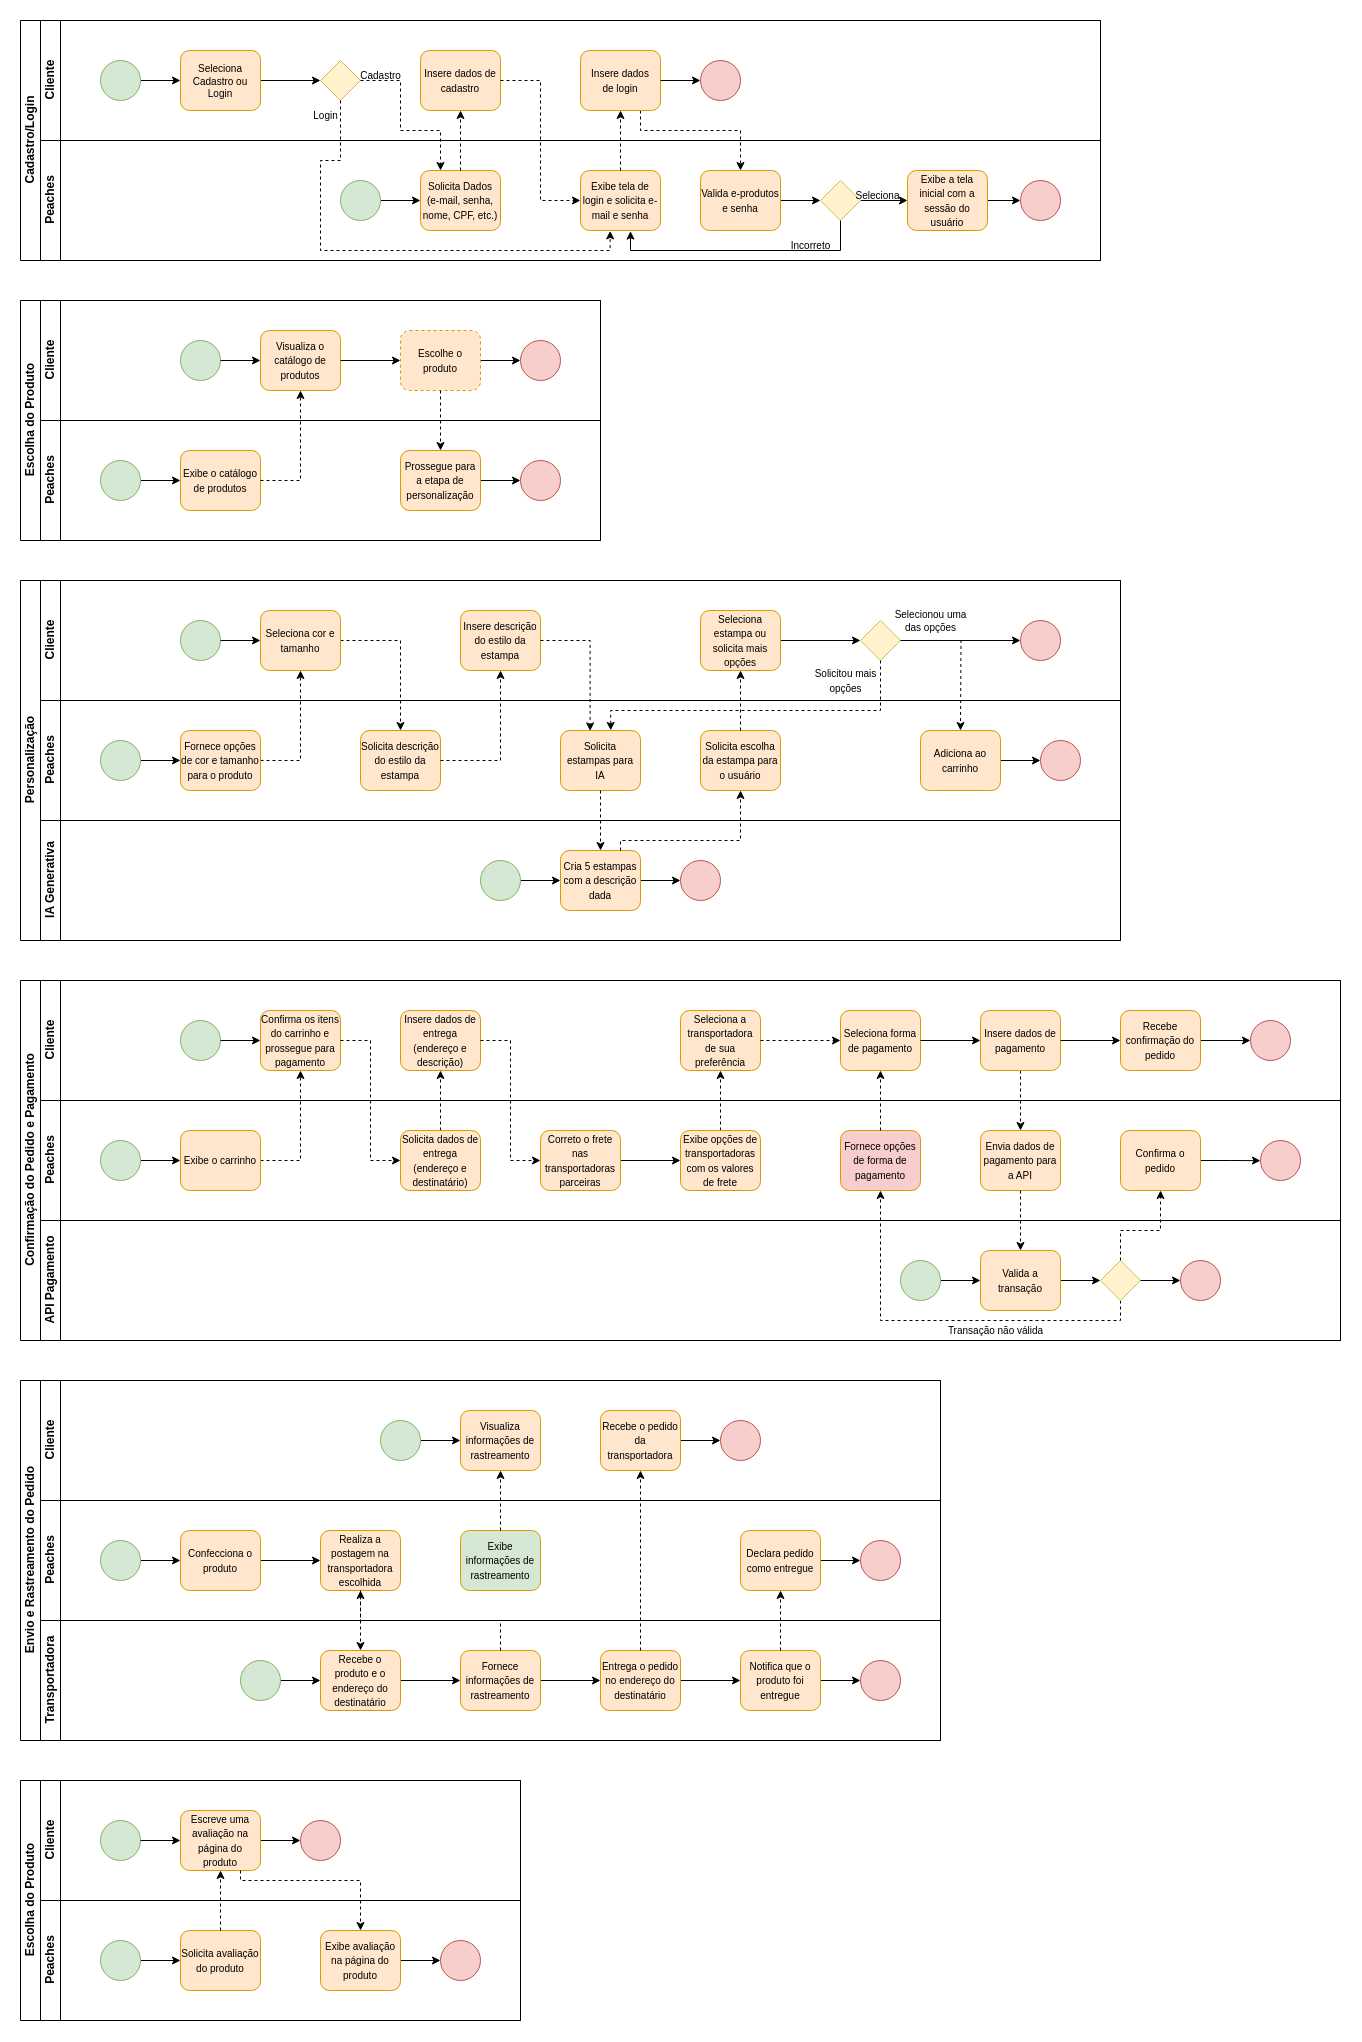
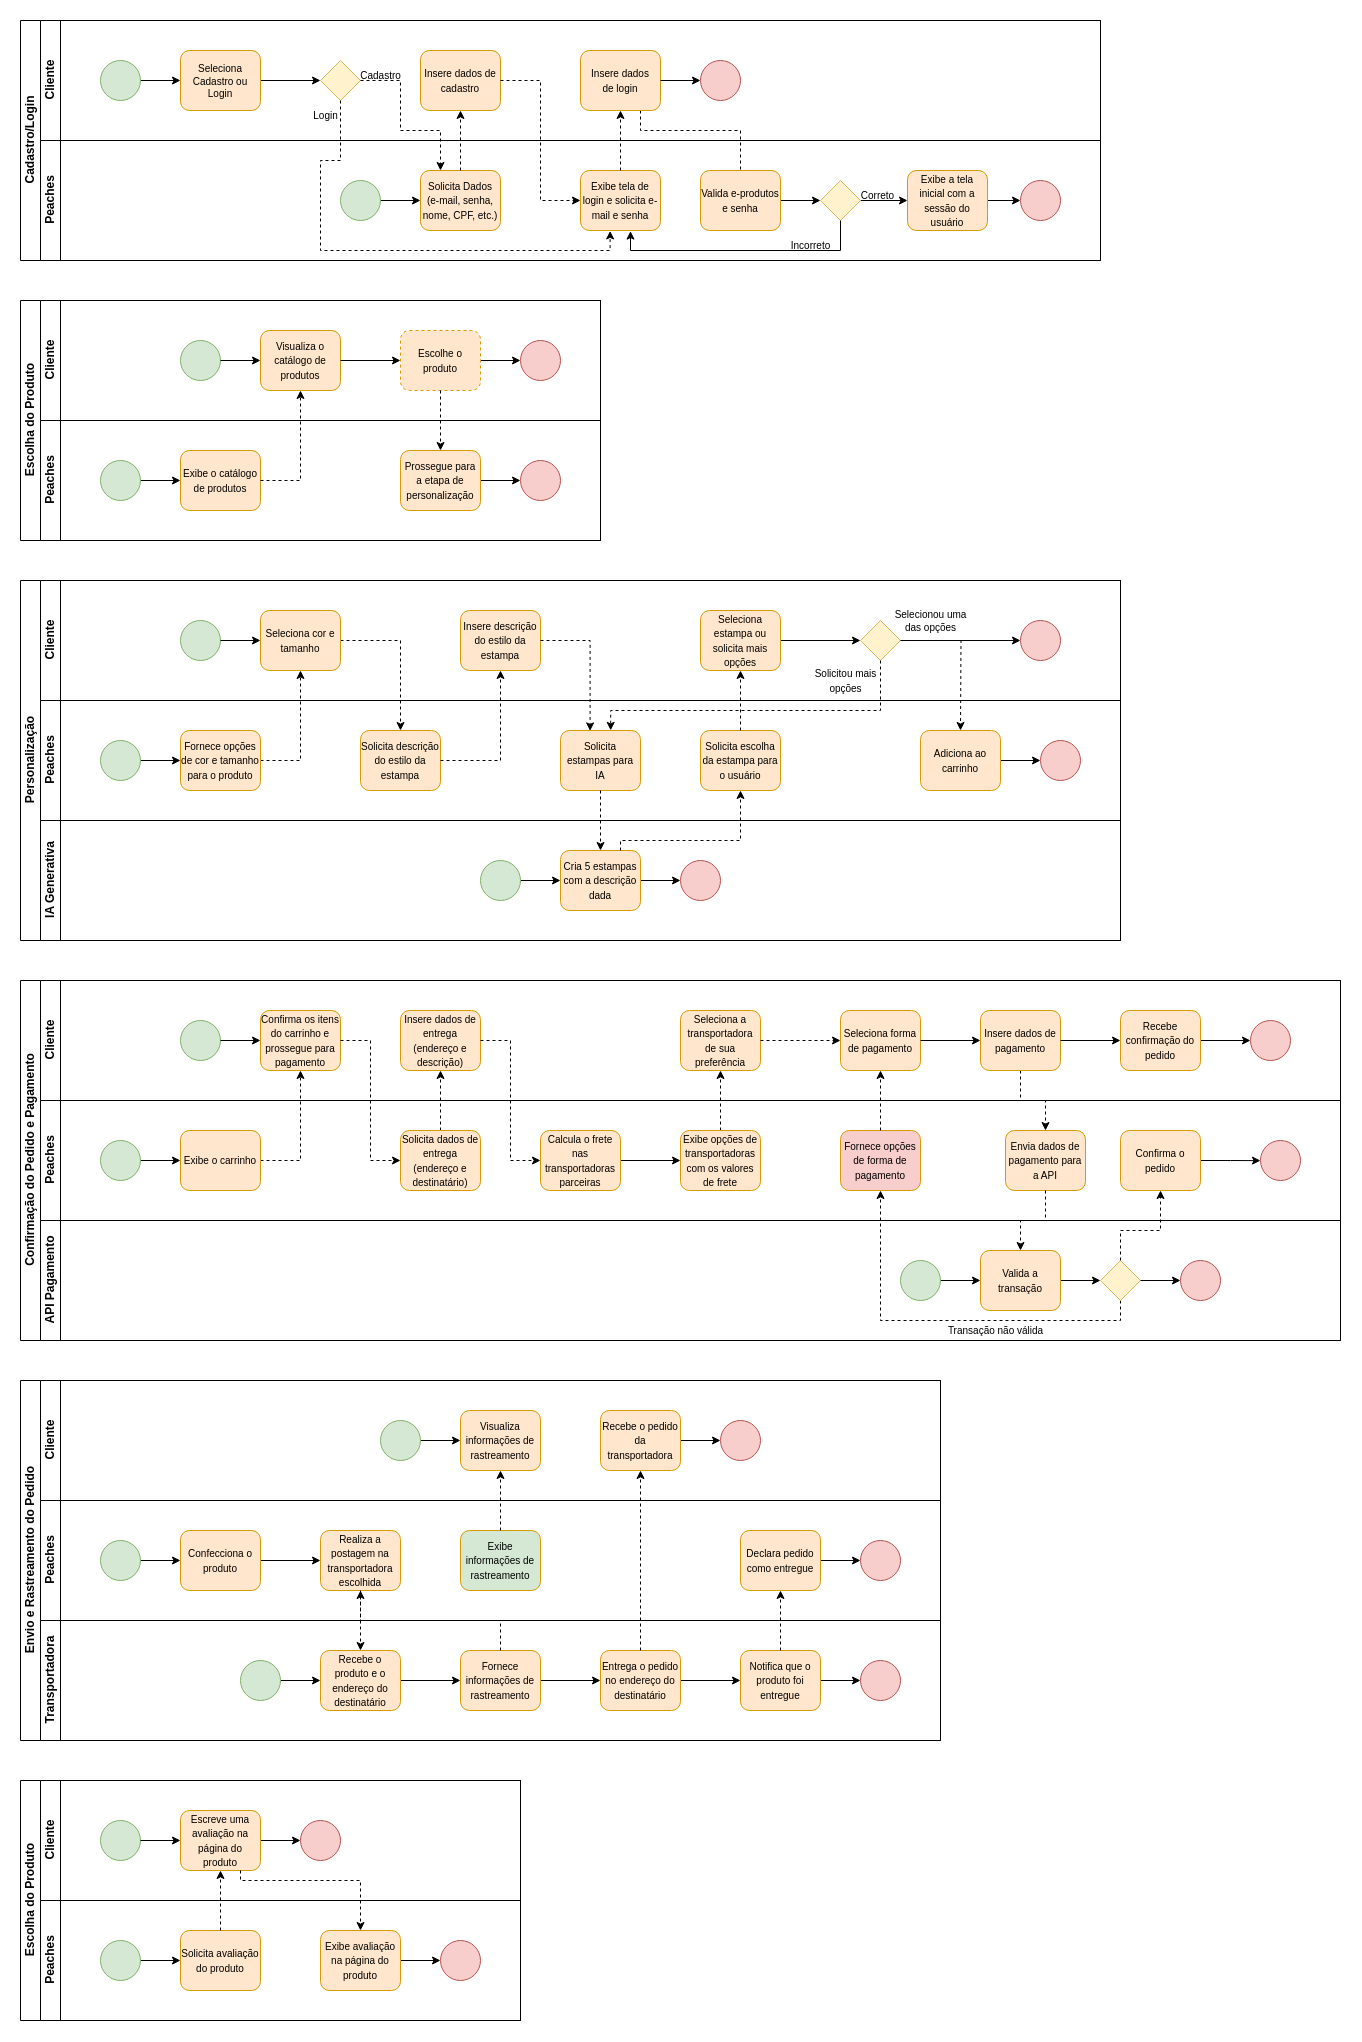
edge "Insere dados de login" -> "Valida e-produtos e senha": arrowhead classic -> none
node "Seleciona": label "Seleciona" -> "Correto"
node "Correto o frete nas transportadoras parceiras": label "Correto o frete nas transportadoras parceiras" -> "Calcula o frete nas transportadoras parceiras"
node "Envia dados de pagamento para a API": moved (1021, 1161) -> (1046, 1161)
